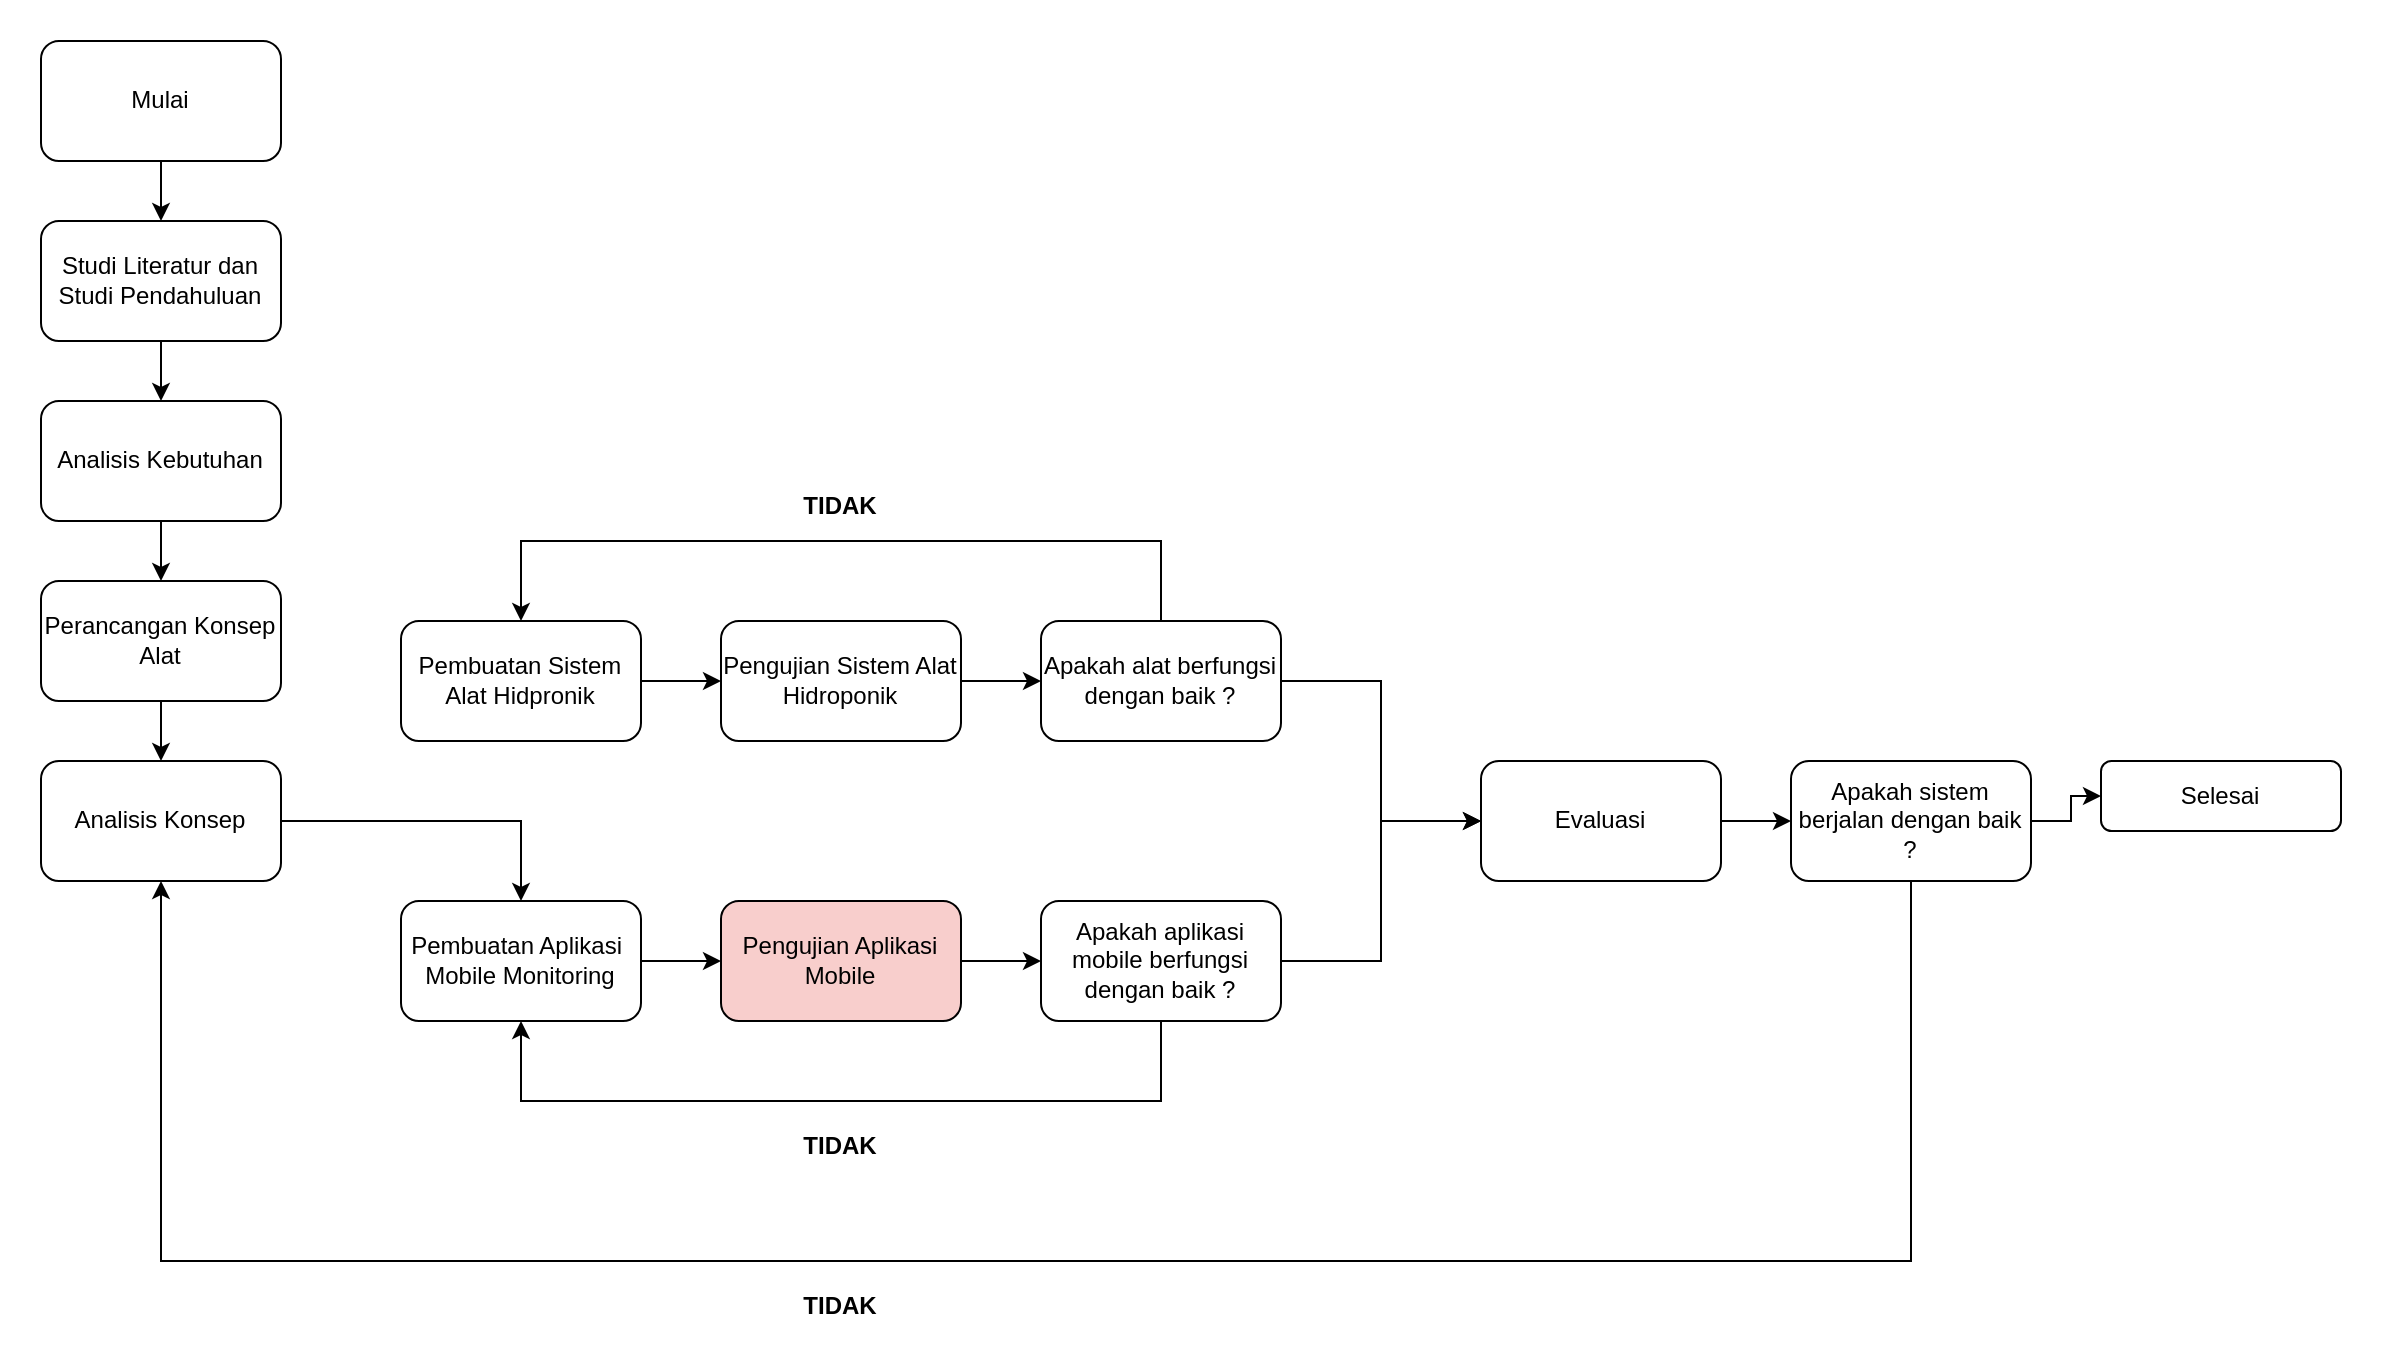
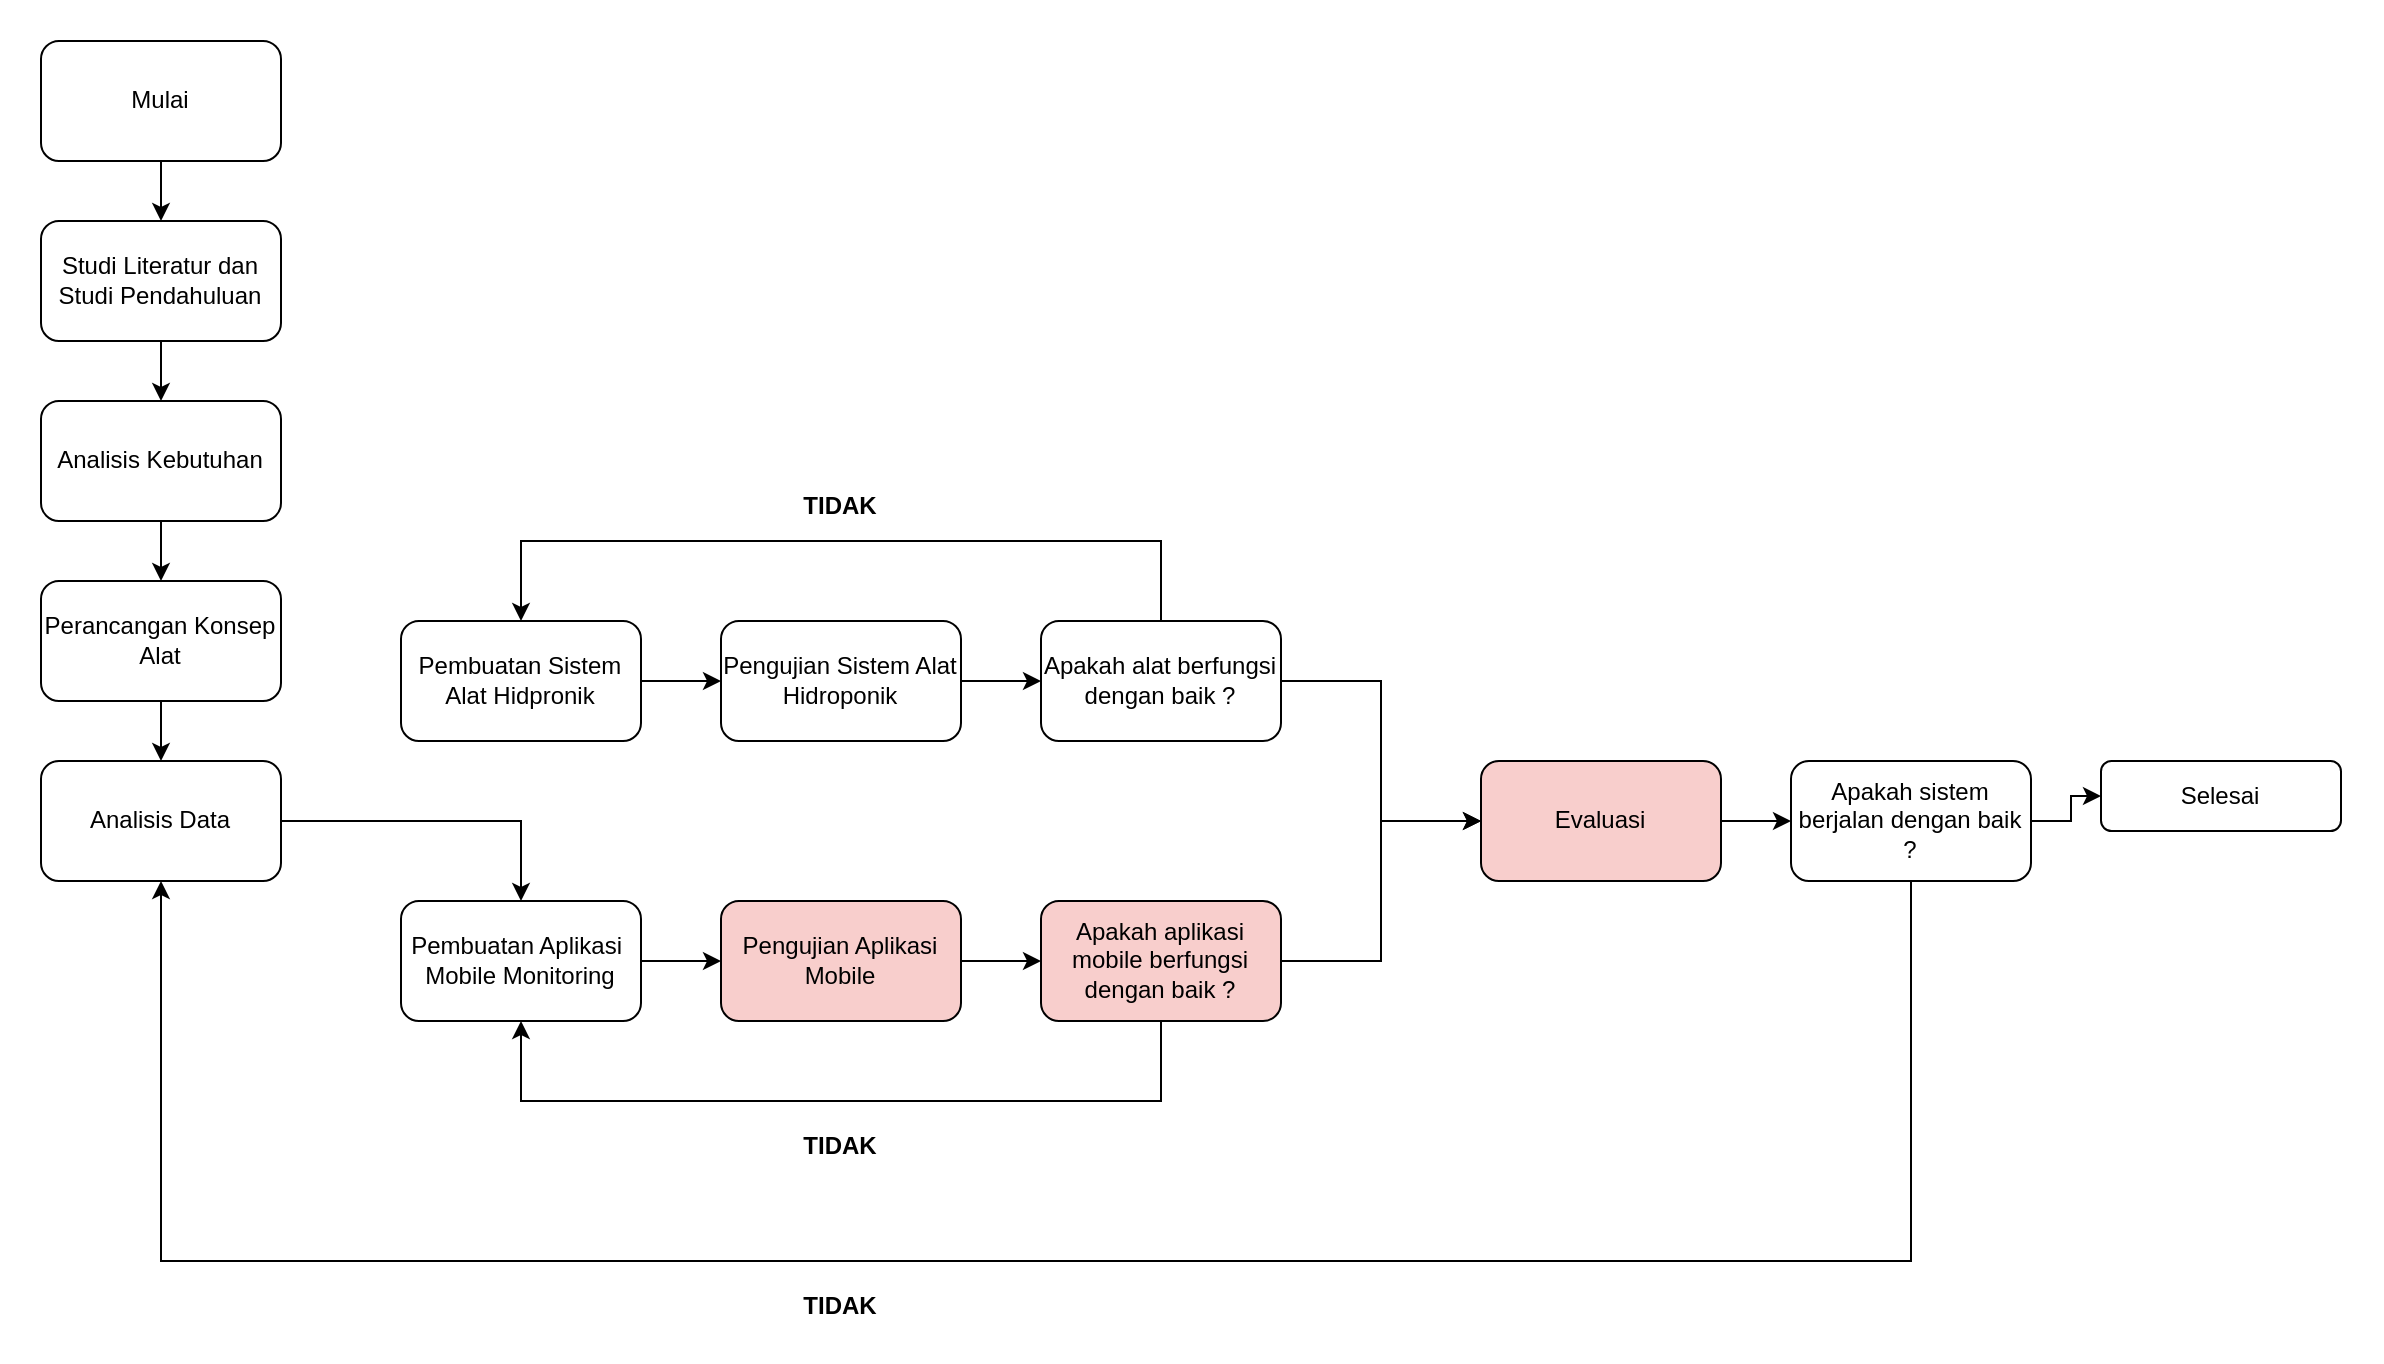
node "Analisis Konsep": label "Analisis Konsep" -> "Analisis Data"
node "Evaluasi": fillcolor #ffffff -> #f8cecc
node "Apakah aplikasi mobile berfungsi dengan baik ?": fillcolor #ffffff -> #f8cecc
